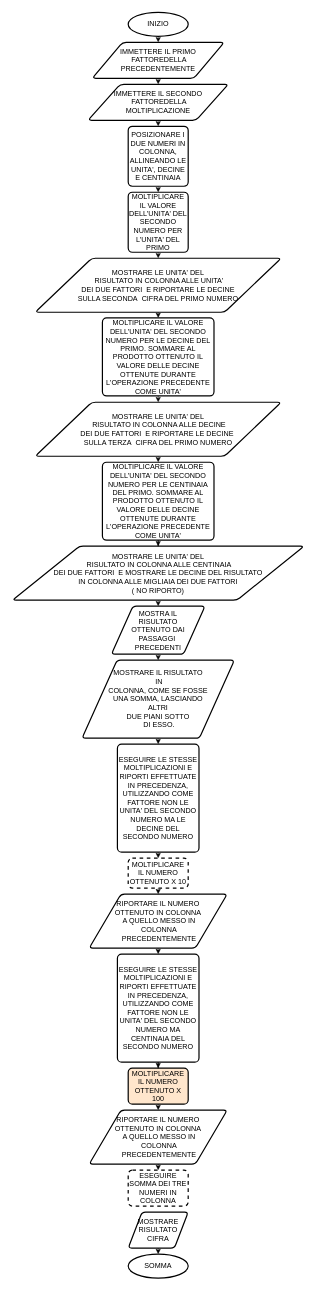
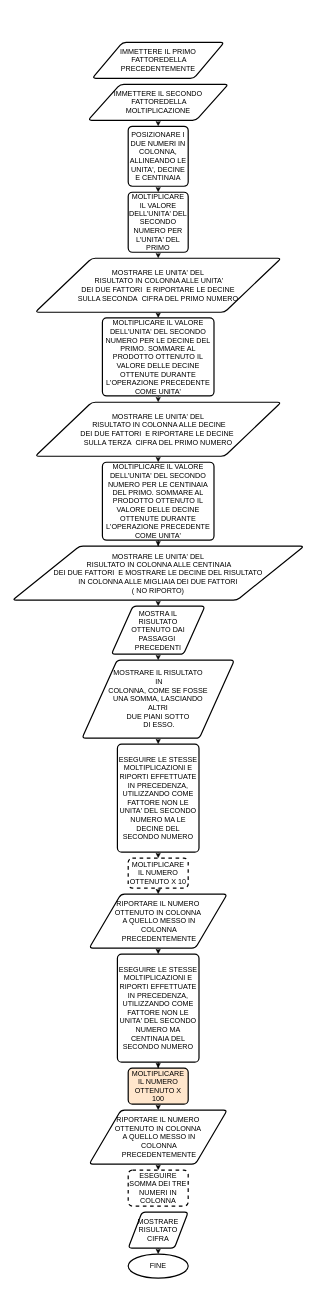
node "INIZIO": removed
edge "INIZIO" -> "IMMETTERE IL PRIMO FATTOREDELLA PRECEDENTEMENTE": removed
edge "IMMETTERE IL PRIMO FATTOREDELLA PRECEDENTEMENTE" -> "IMMETTERE IL SECONDO FATTOREDELLA MOLTIPLICAZIONE": removed
node "SOMMA": label "SOMMA" -> "FINE"
